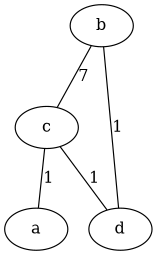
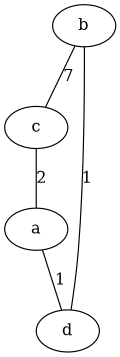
edge "c" -- "a": label "1" -> "2"
edge "c" -- "d": now "a" -- "d"
